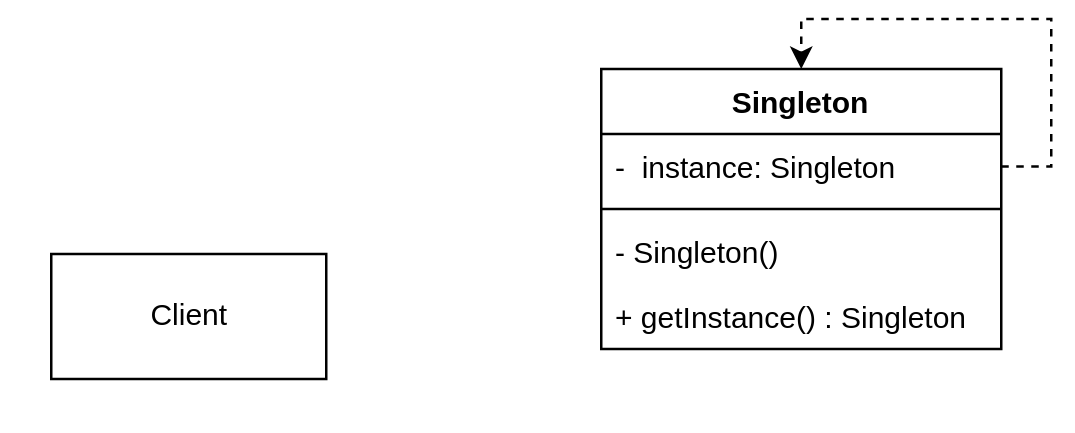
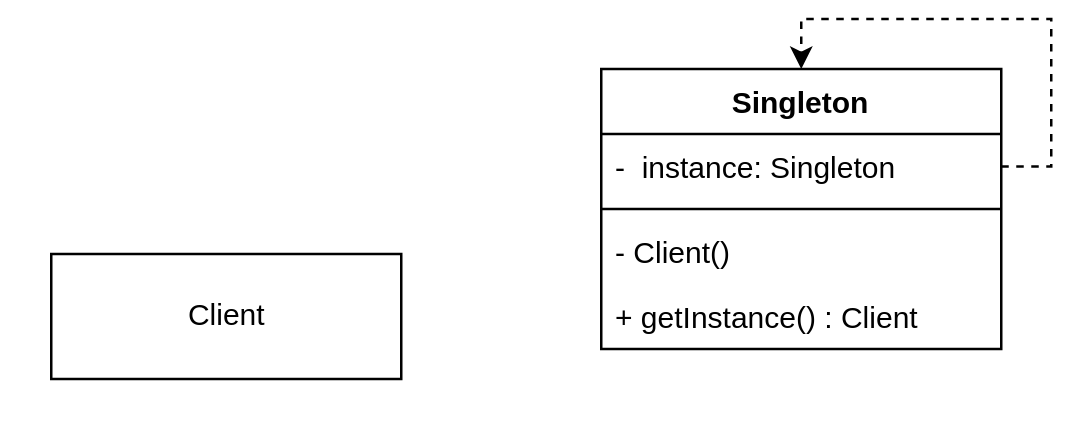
node "- Singleton()": label "- Singleton()" -> "- Client()"
node "Client": size 275x125 -> 350x125
node "+ getInstance() : Singleton": label "+ getInstance() : Singleton" -> "+ getInstance() : Client"
